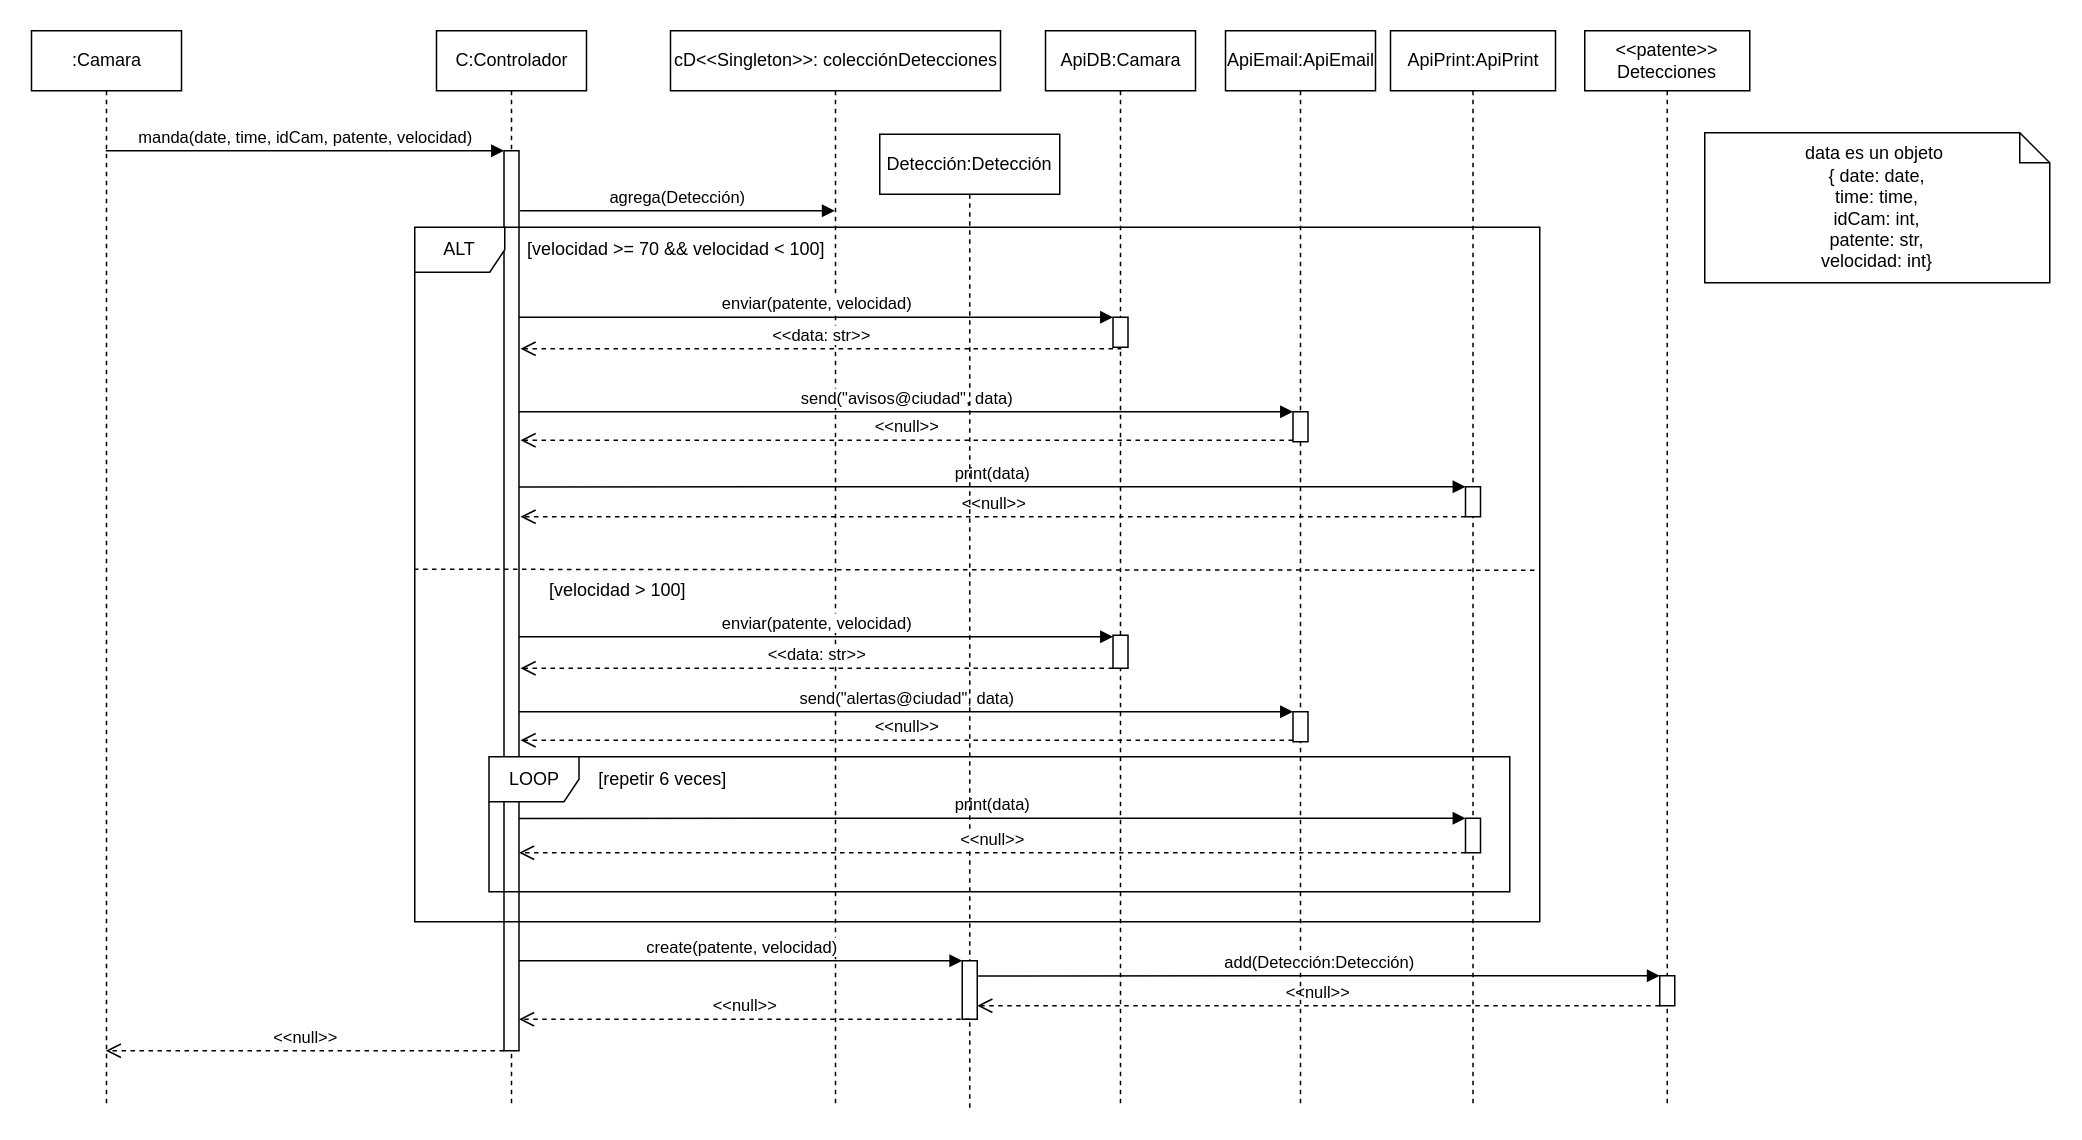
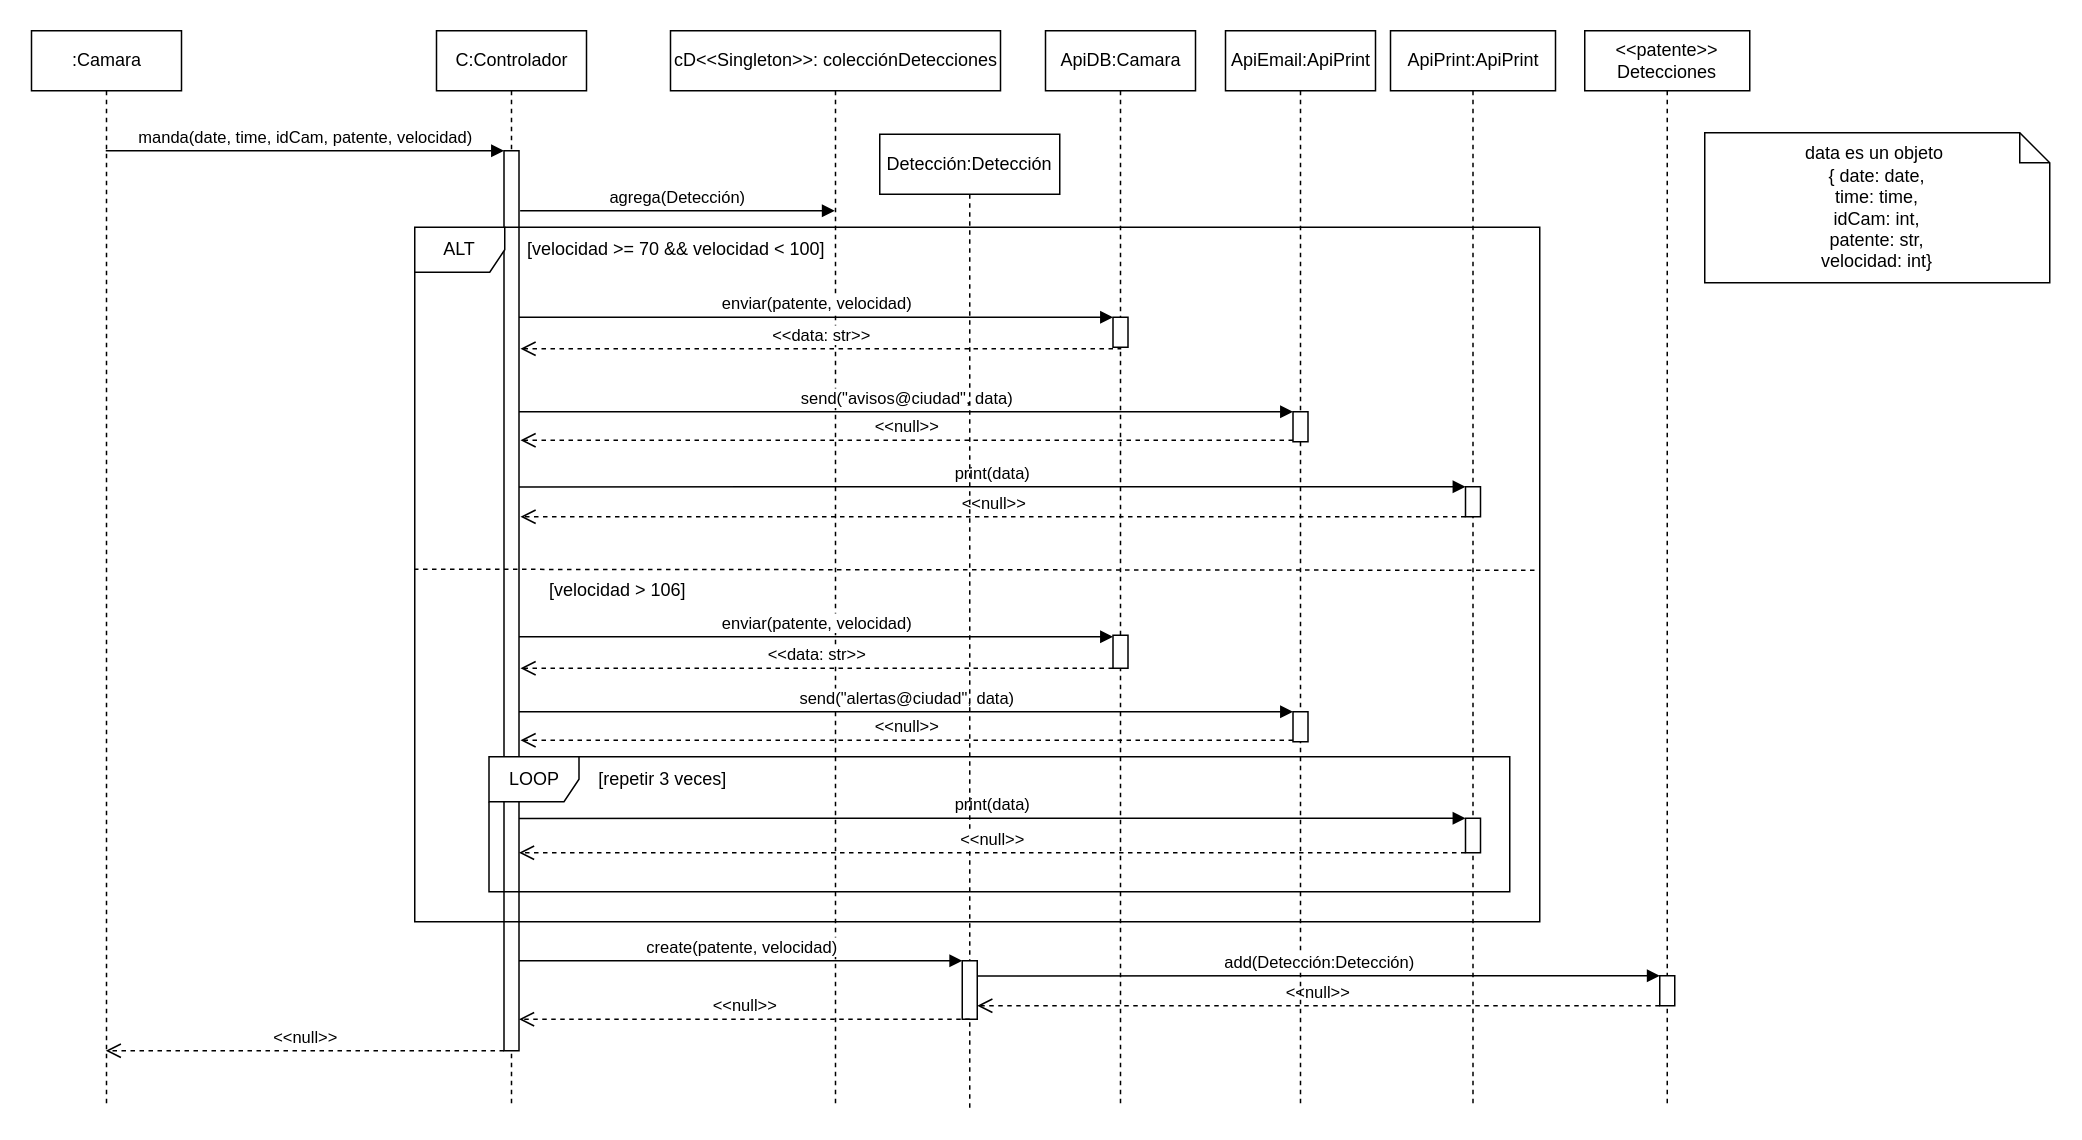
node "ApiEmail:ApiEmail": label "ApiEmail:ApiEmail" -> "ApiEmail:ApiPrint"
node "[velocidad > 100]": label "[velocidad > 100]" -> "[velocidad > 106]"
node "[repetir 6 veces]": label "[repetir 6 veces]" -> "[repetir 3 veces]"
